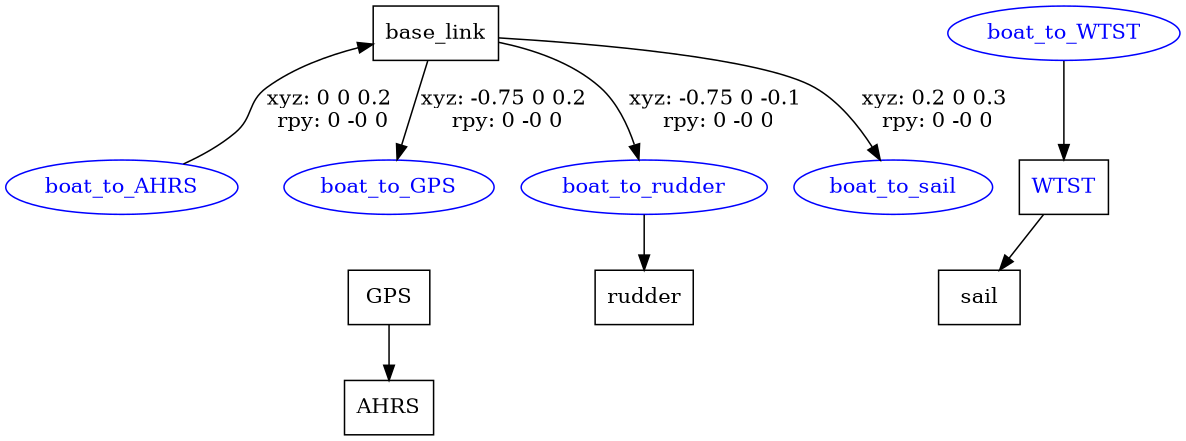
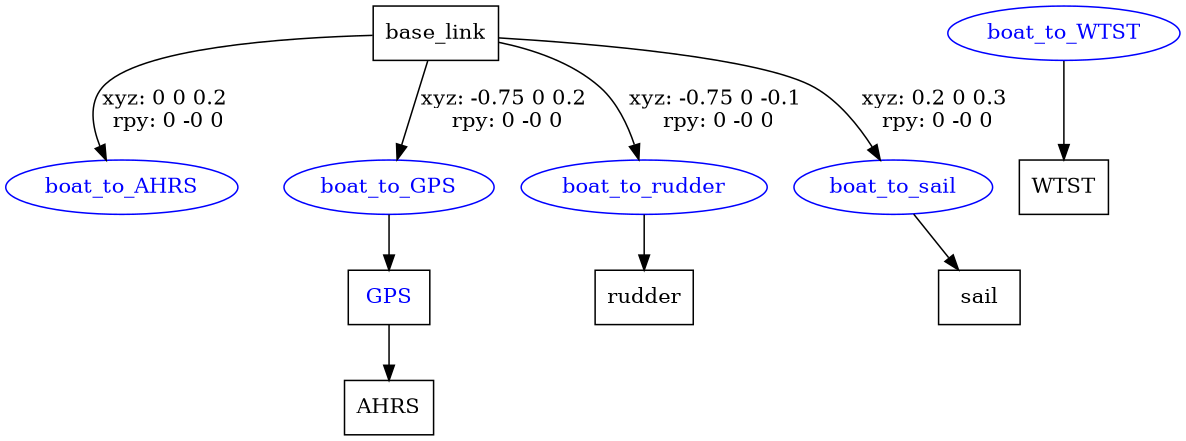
edge "boat_to_AHRS" -> "base_link": reversed
node "WTST": fontcolor blue -> black
edge "boat_to_GPS" -> "GPS": added
edge "WTST" -> "sail": now "boat_to_sail" -> "sail"
node "GPS": fontcolor black -> blue
